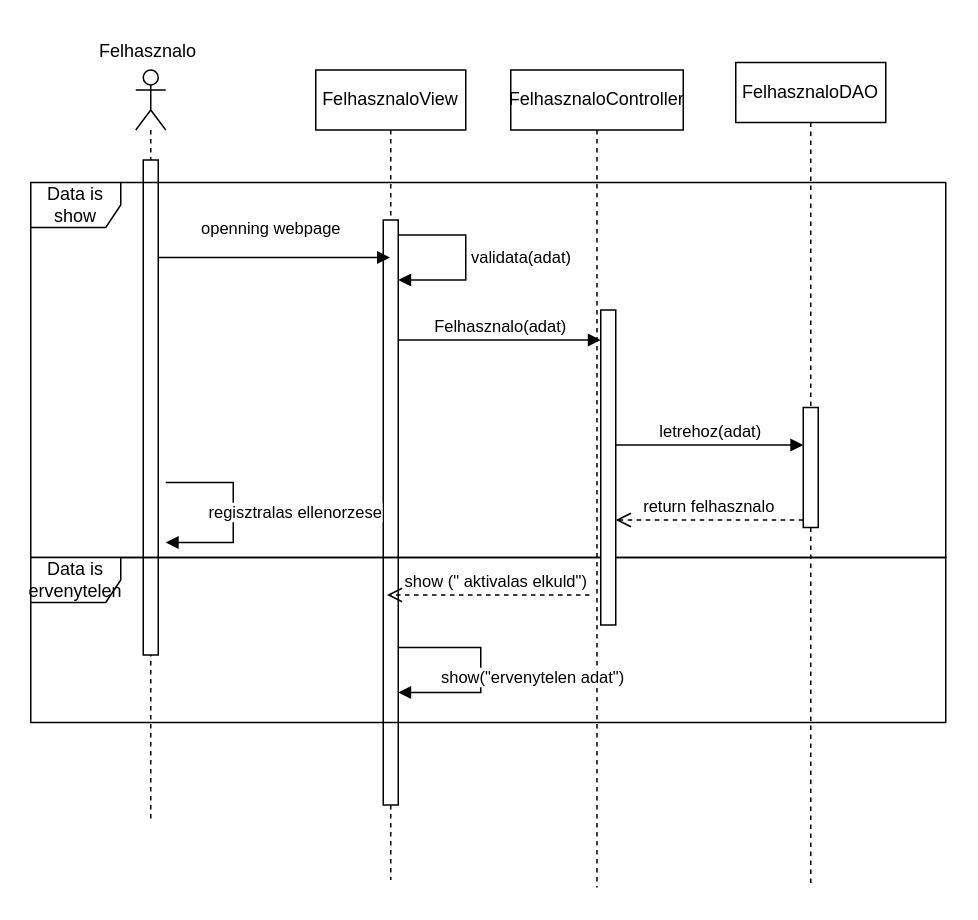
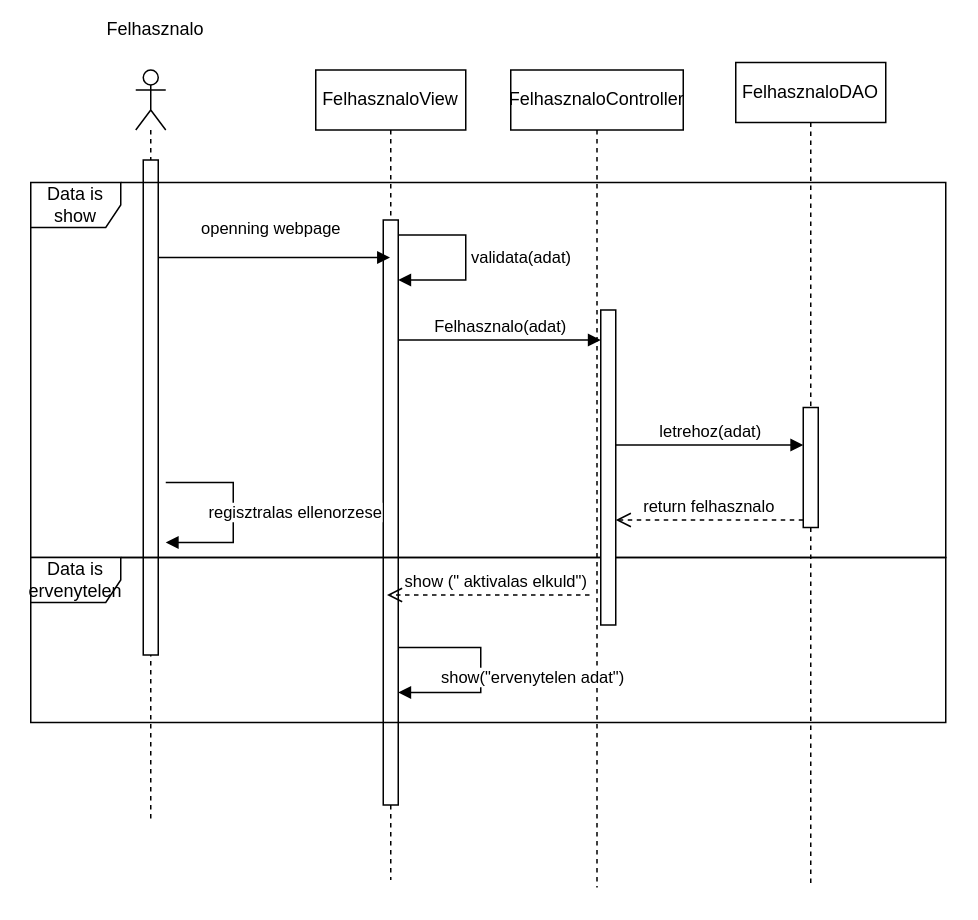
node "Felhasznalo": moved (166, 50) -> (173, 28)
